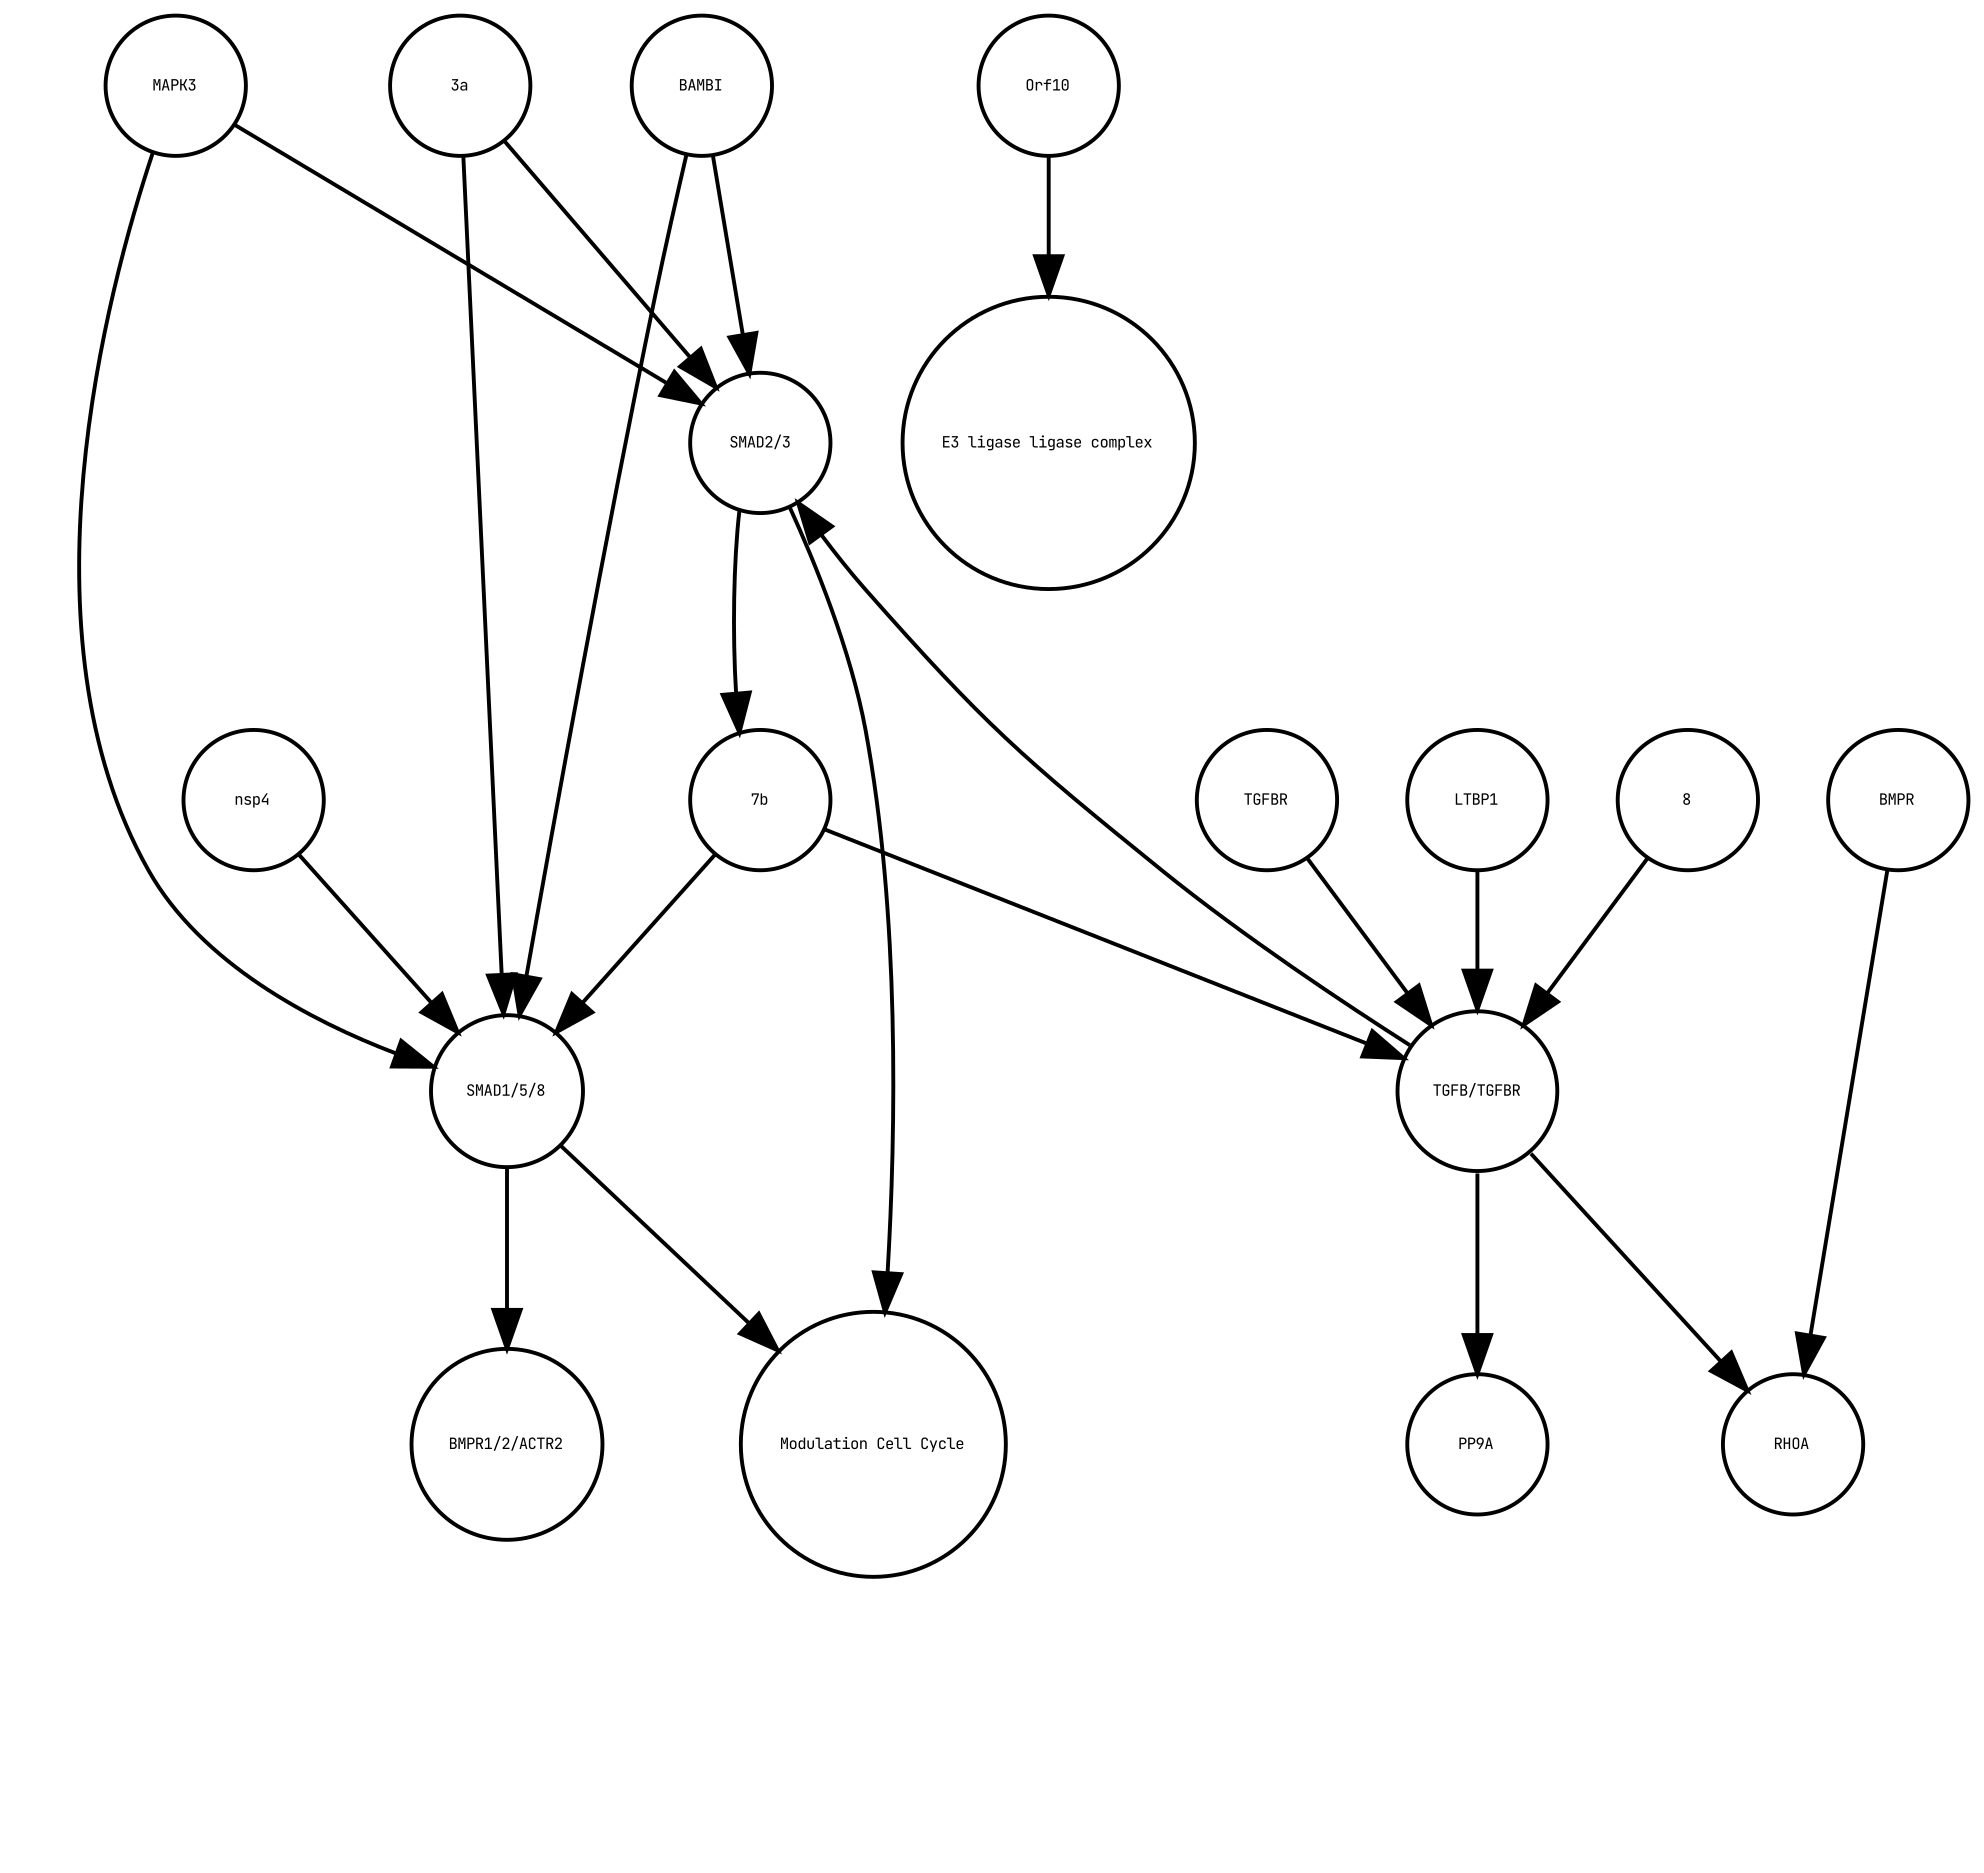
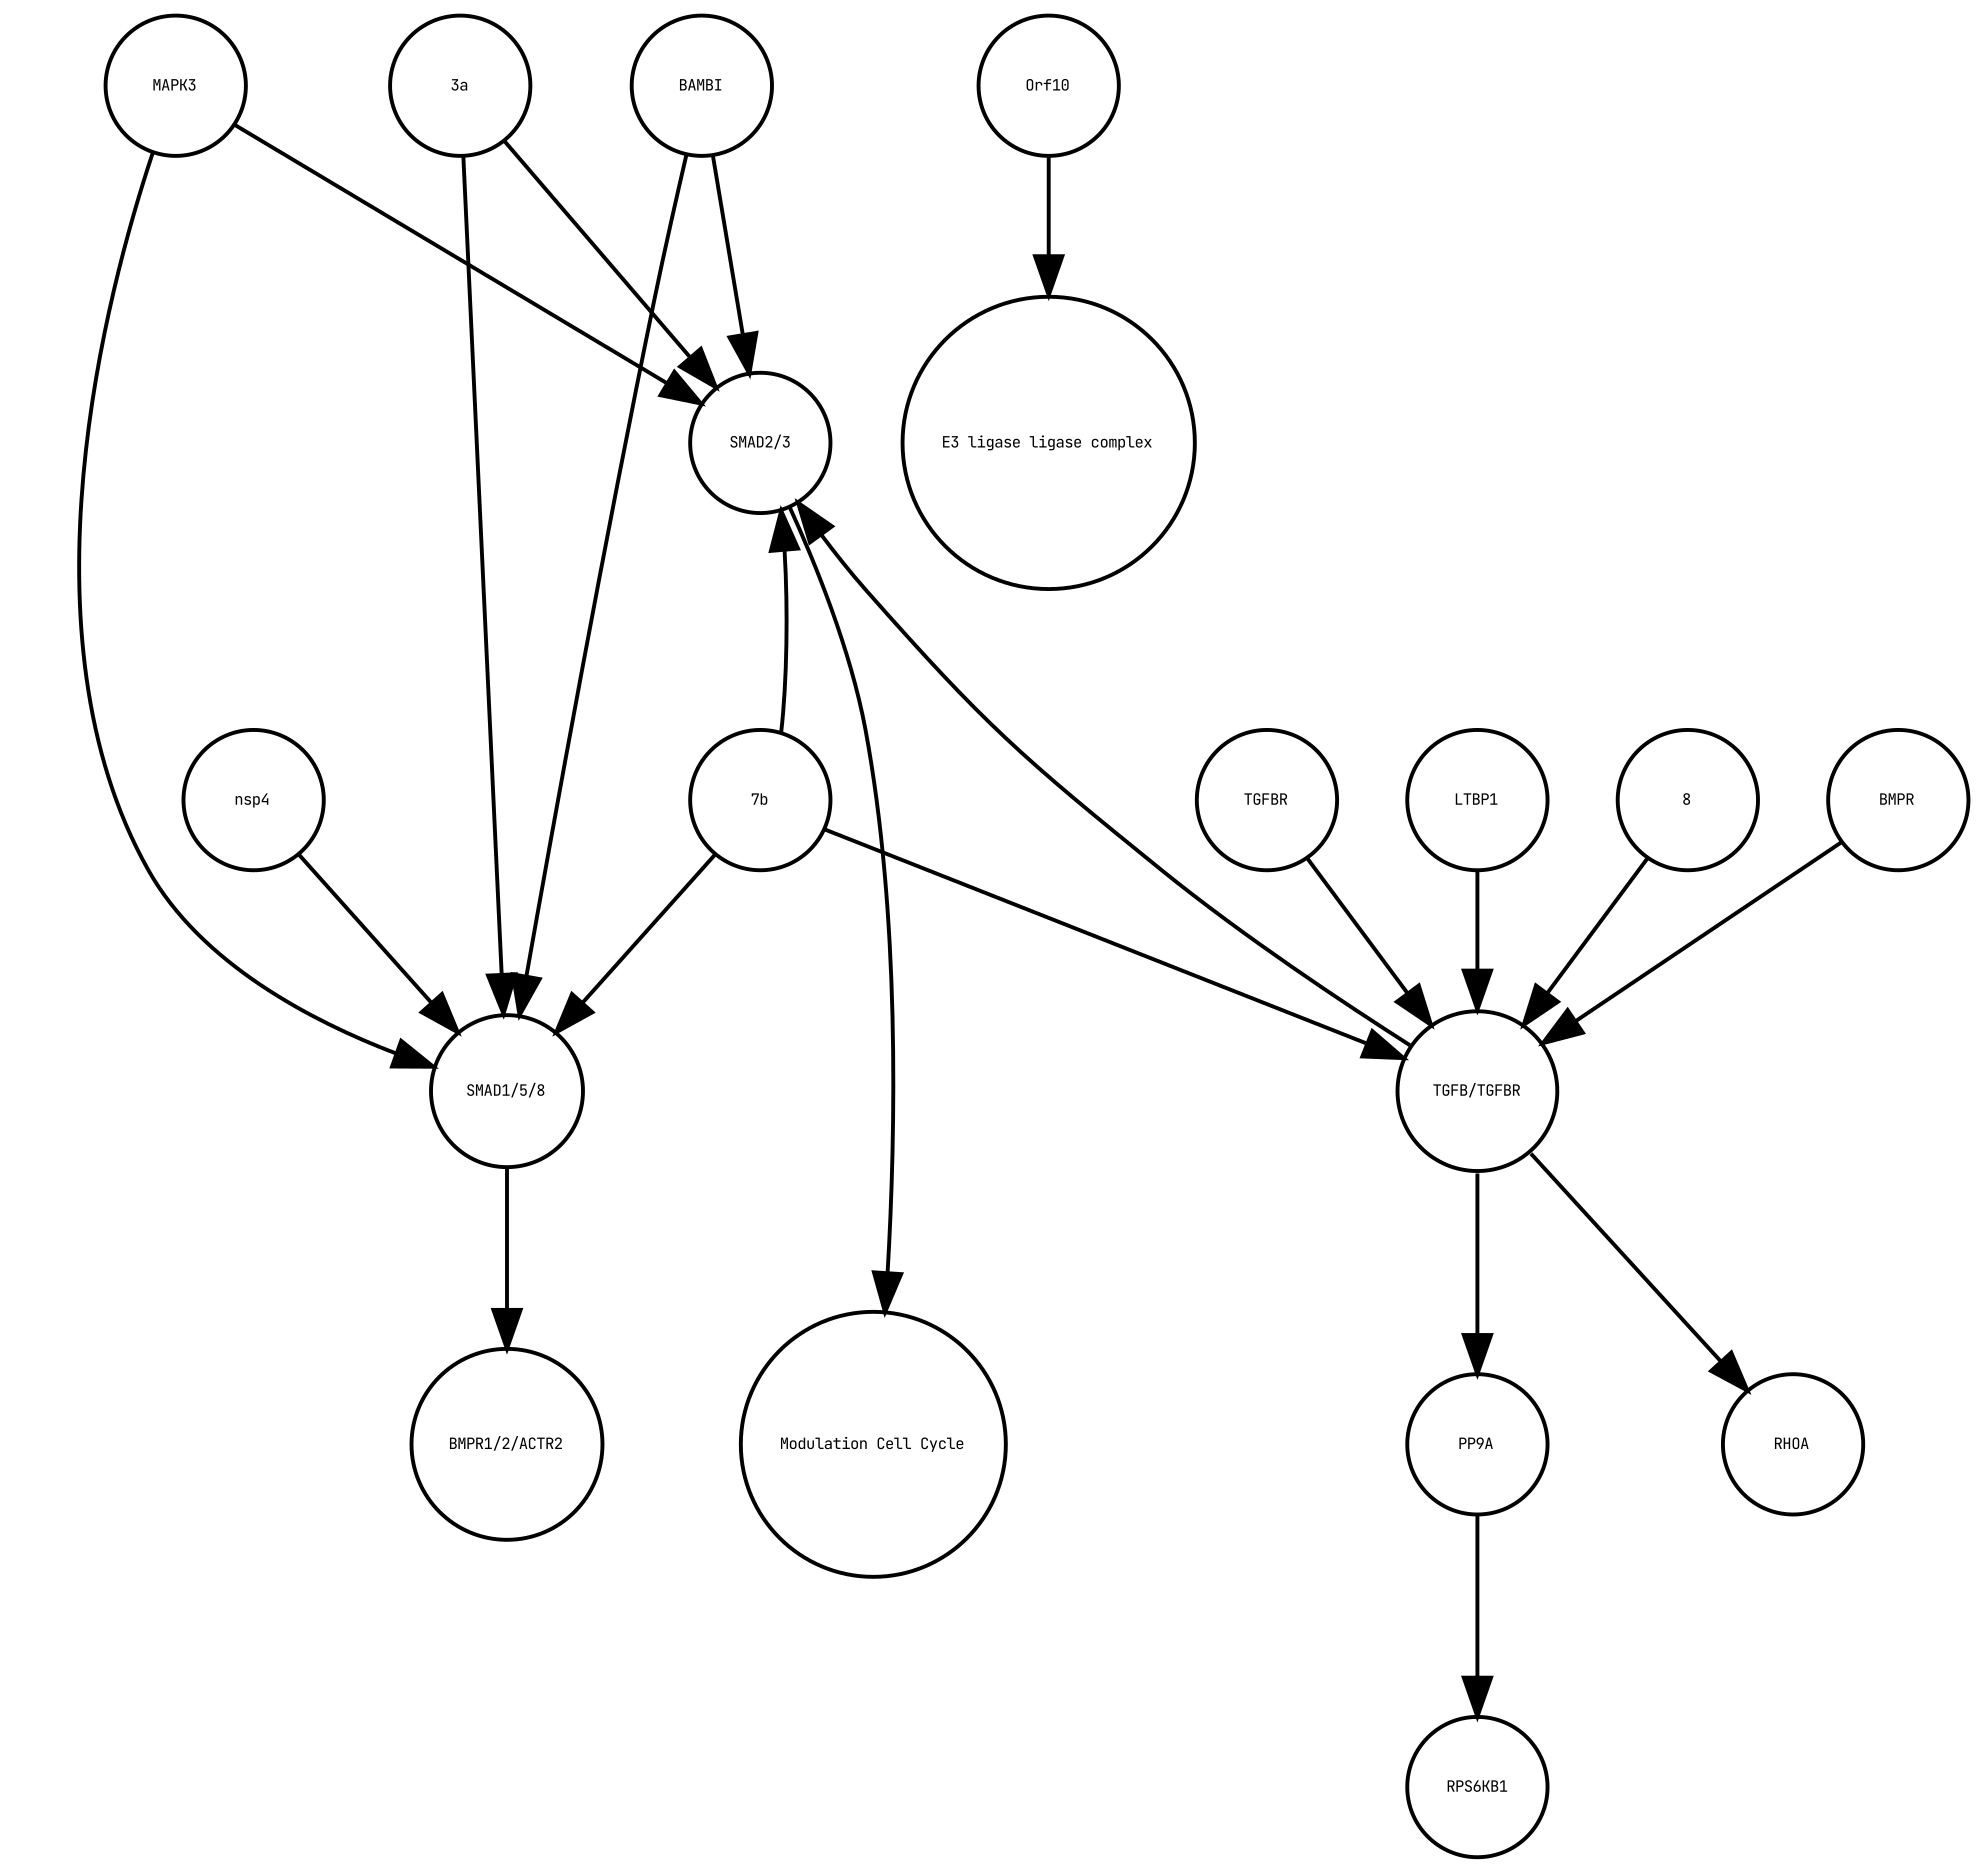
edge "SMAD2/3" -> "7b": reversed
edge "BMPR" -> "RHOA": now "BMPR" -> "TGFB/TGFBR"
edge "SMAD1/5/8" -> "Modulation Cell Cycle": removed
node "RPS6KB1": added
